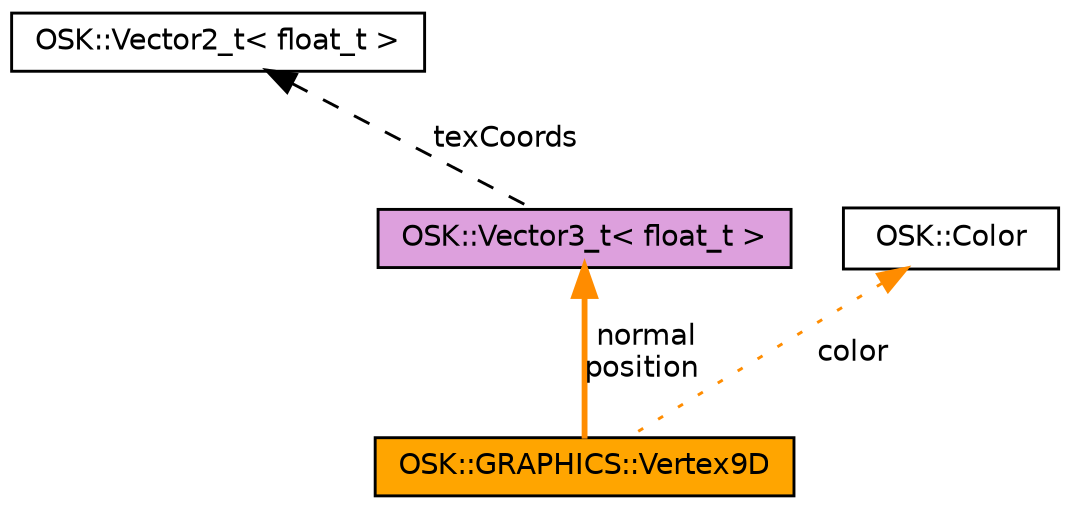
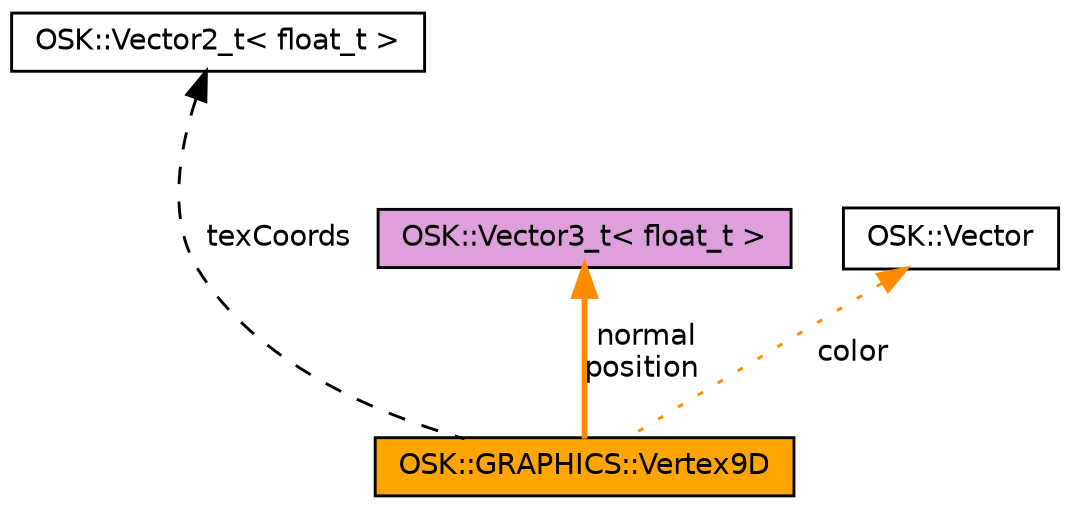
edge "OSK::Vector3_t< float_t >" -> "OSK::Vector2_t< float_t >": now "OSK::GRAPHICS::Vertex9D" -> "OSK::Vector2_t< float_t >"
node "OSK::Color": label "OSK::Color" -> "OSK::Vector"
